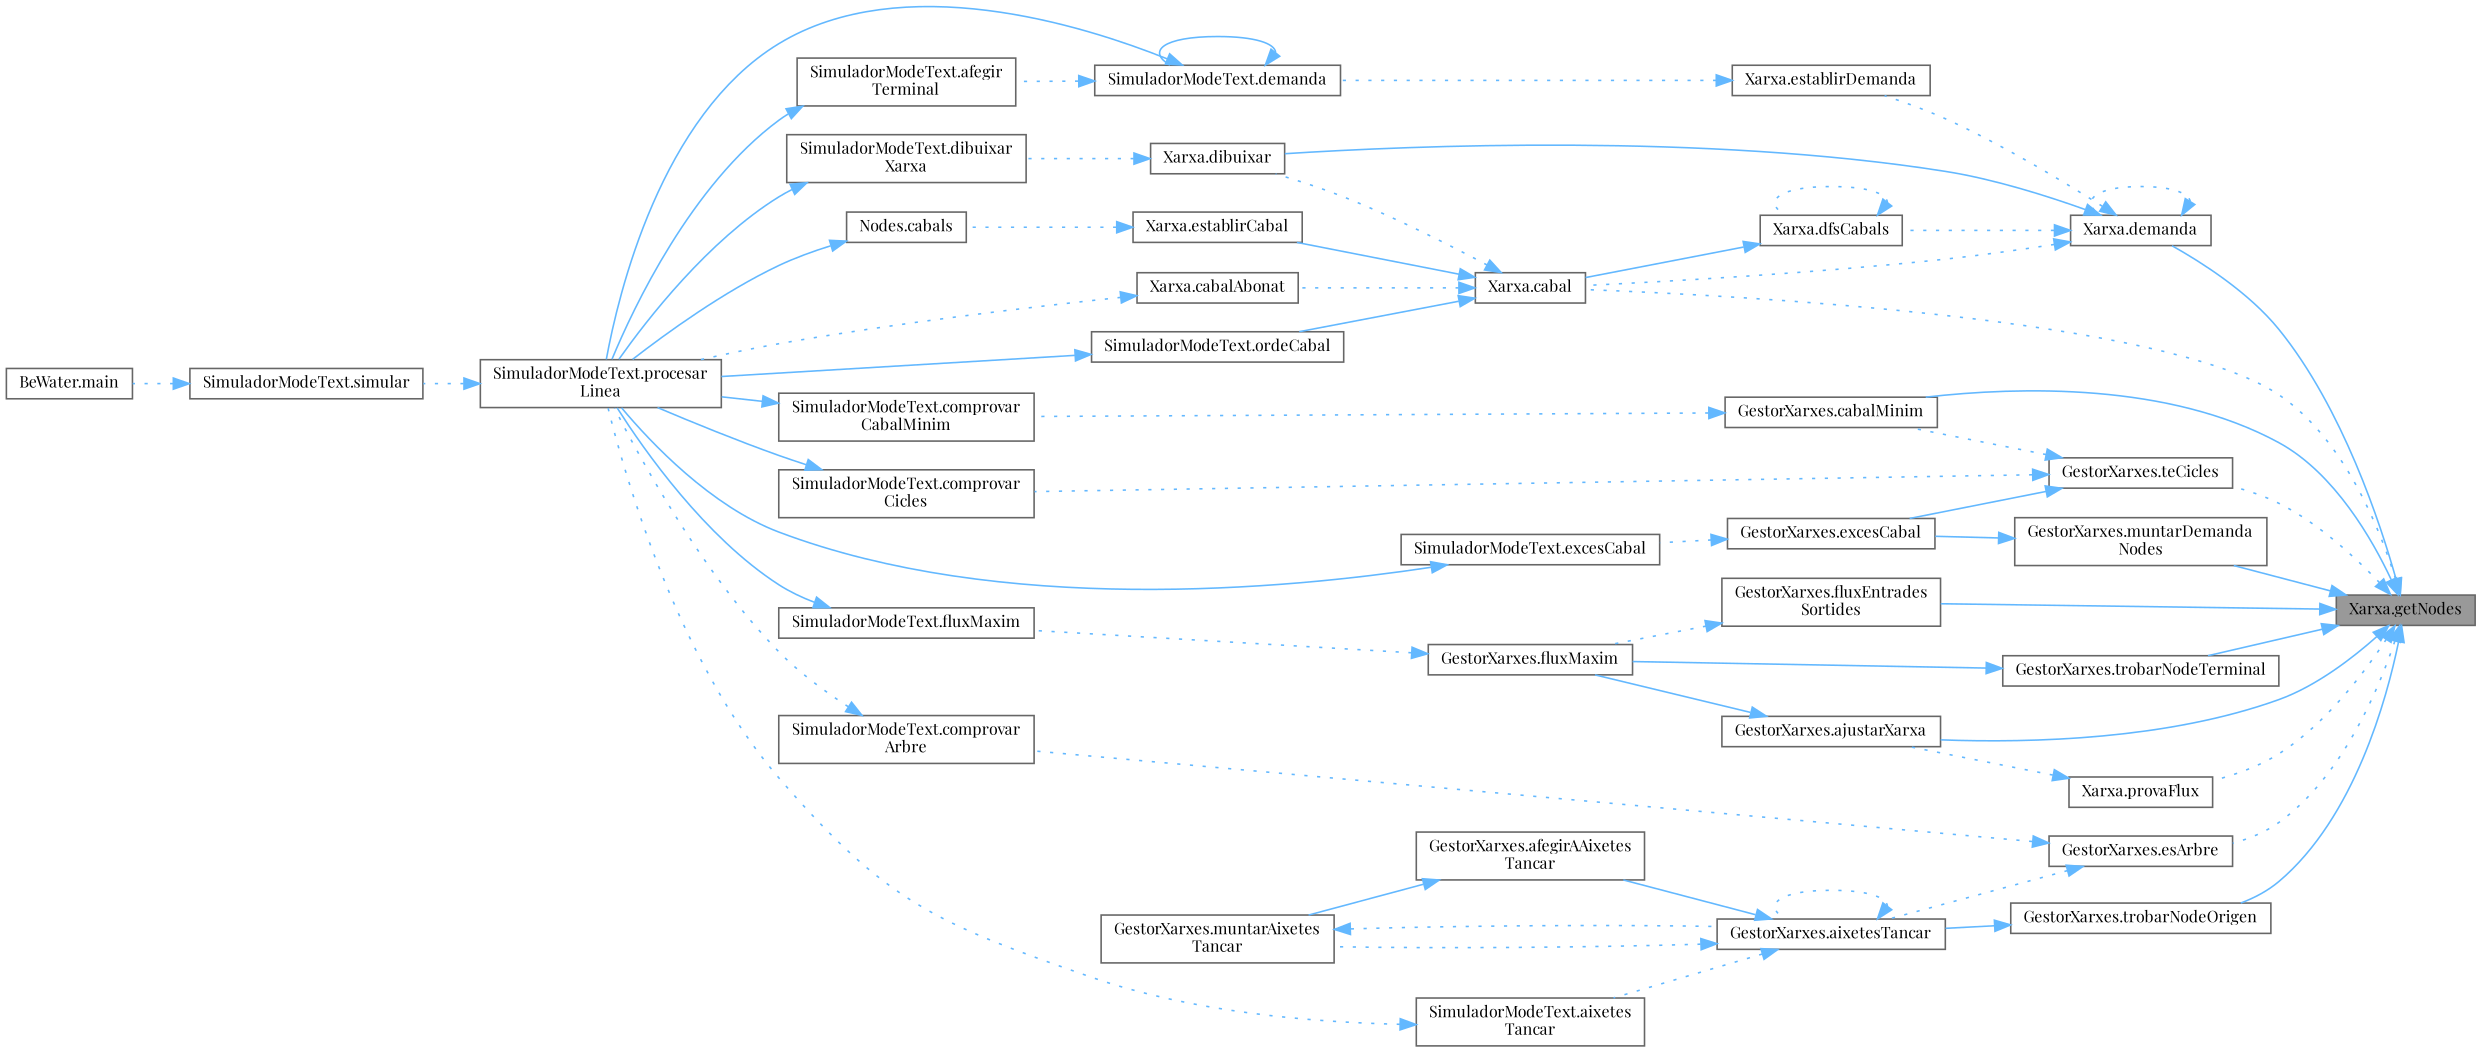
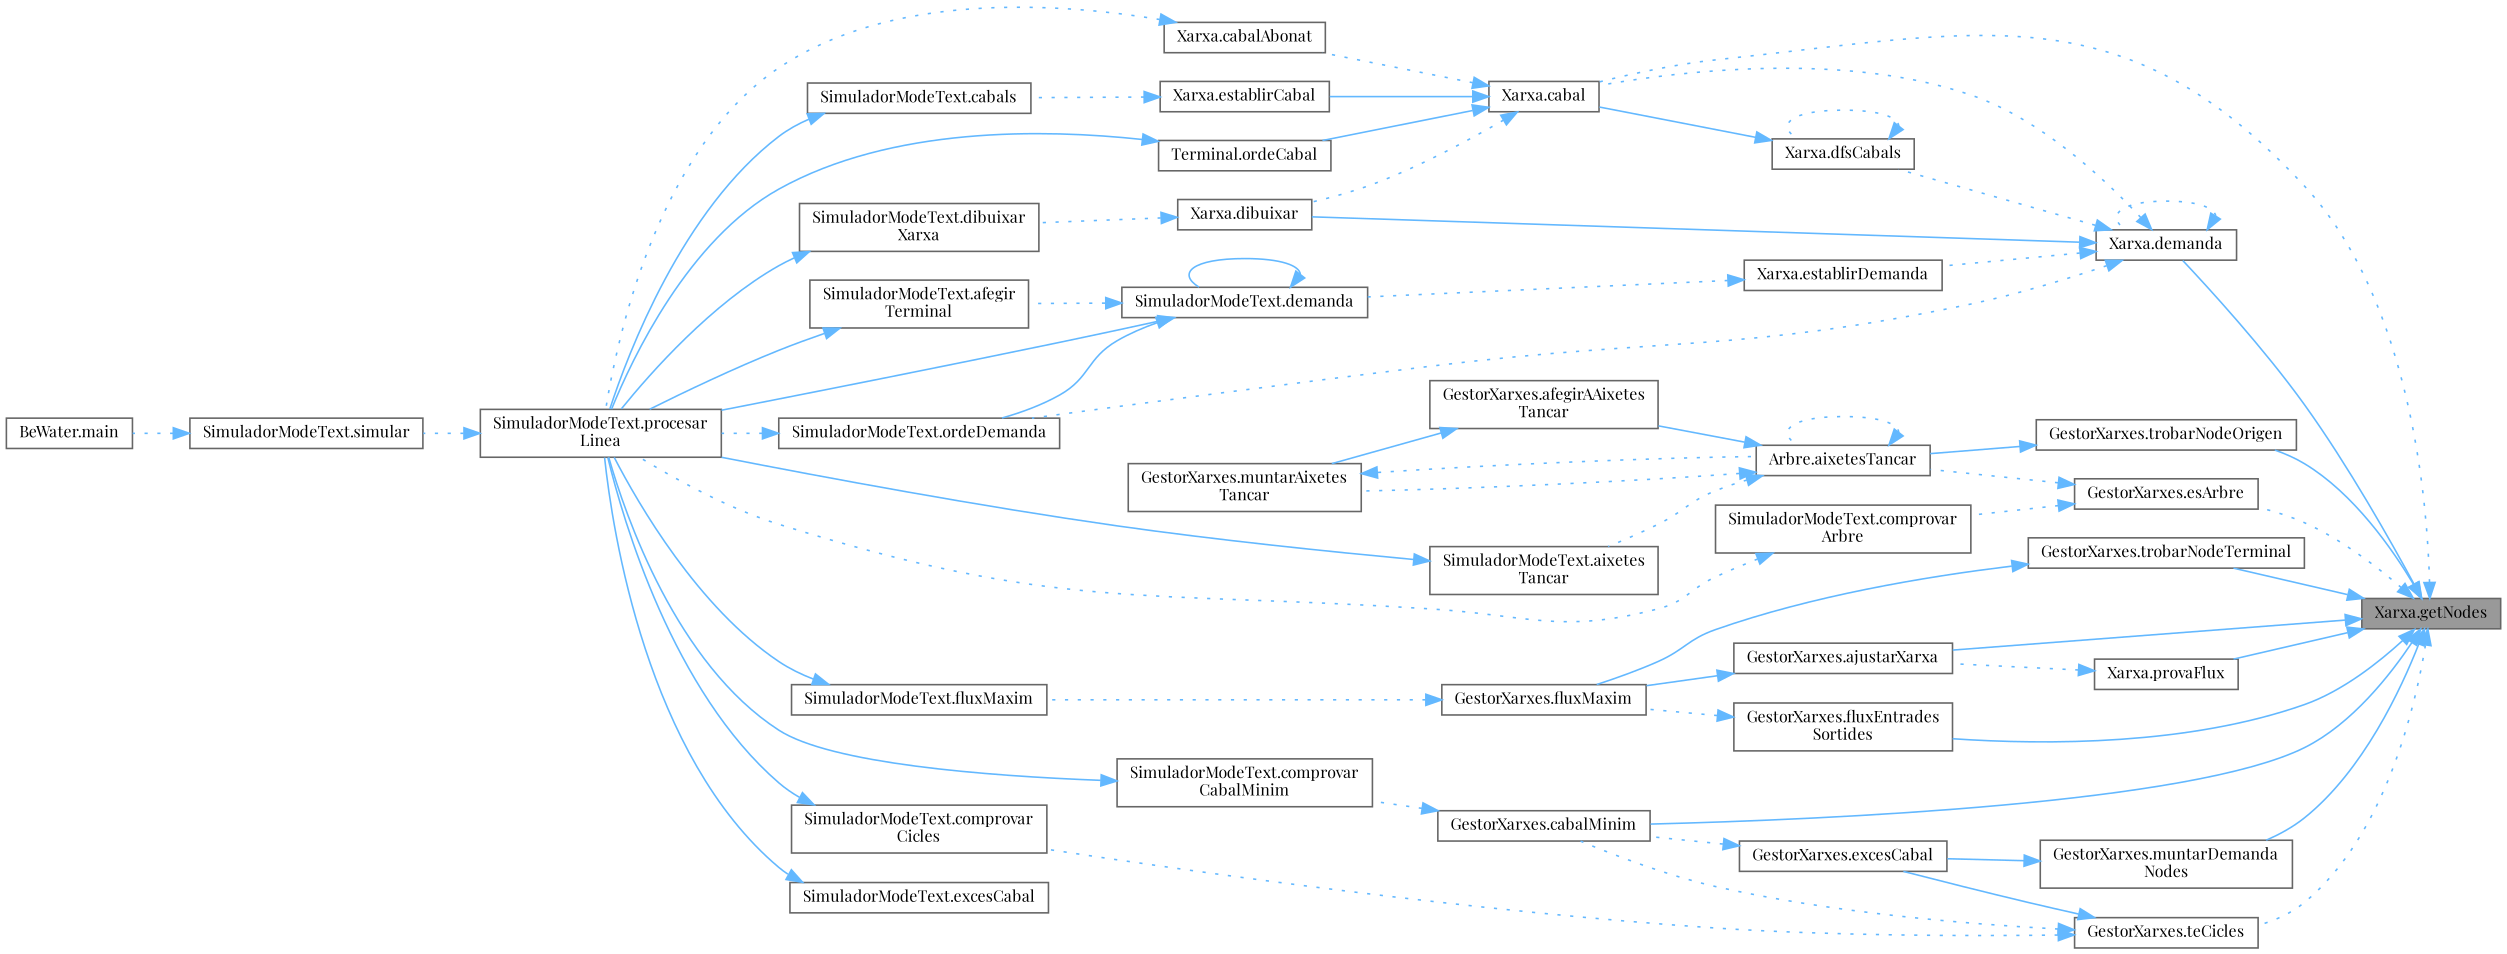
node "Nodes.cabals": label "Nodes.cabals" -> "SimuladorModeText.cabals"
node "SimuladorModeText.ordeCabal": label "SimuladorModeText.ordeCabal" -> "Terminal.ordeCabal"
node "SimuladorModeText.ordeDemanda": added
edge "SimuladorModeText.excesCabal" -> "GestorXarxes.excesCabal": now "GestorXarxes.cabalMinim" -> "GestorXarxes.excesCabal"
edge "Xarxa.provaFlux" -> "Xarxa.getNodes": style dotted -> solid
edge "SimuladorModeText.procesar Linea" -> "SimuladorModeText.aixetes Tancar": style dotted -> solid
node "GestorXarxes.aixetesTancar": label "GestorXarxes.aixetesTancar" -> "Arbre.aixetesTancar"
